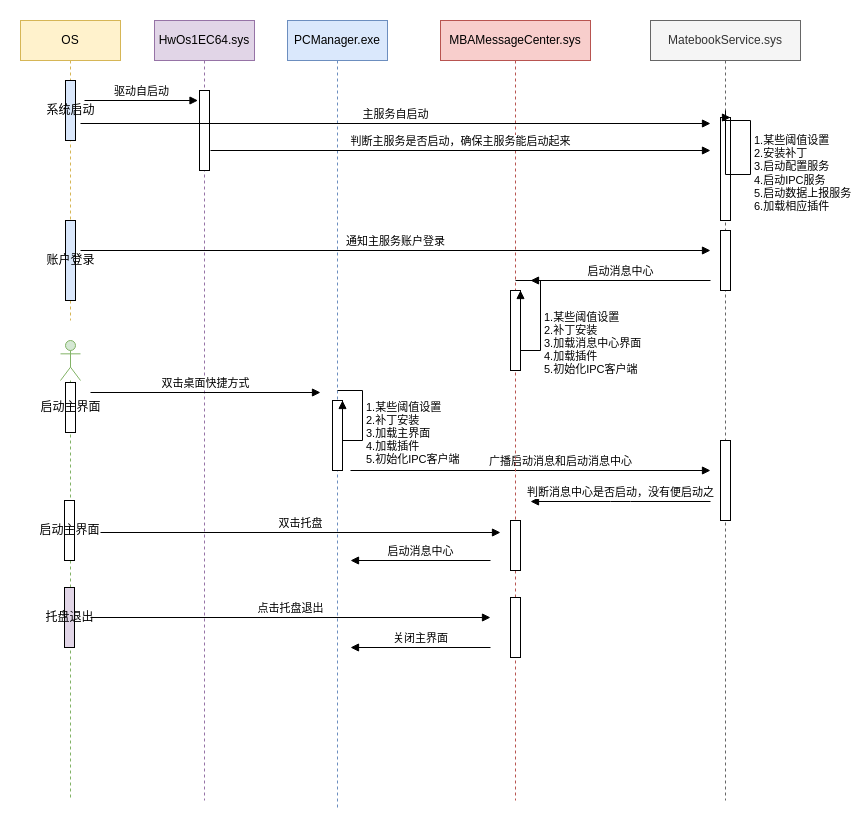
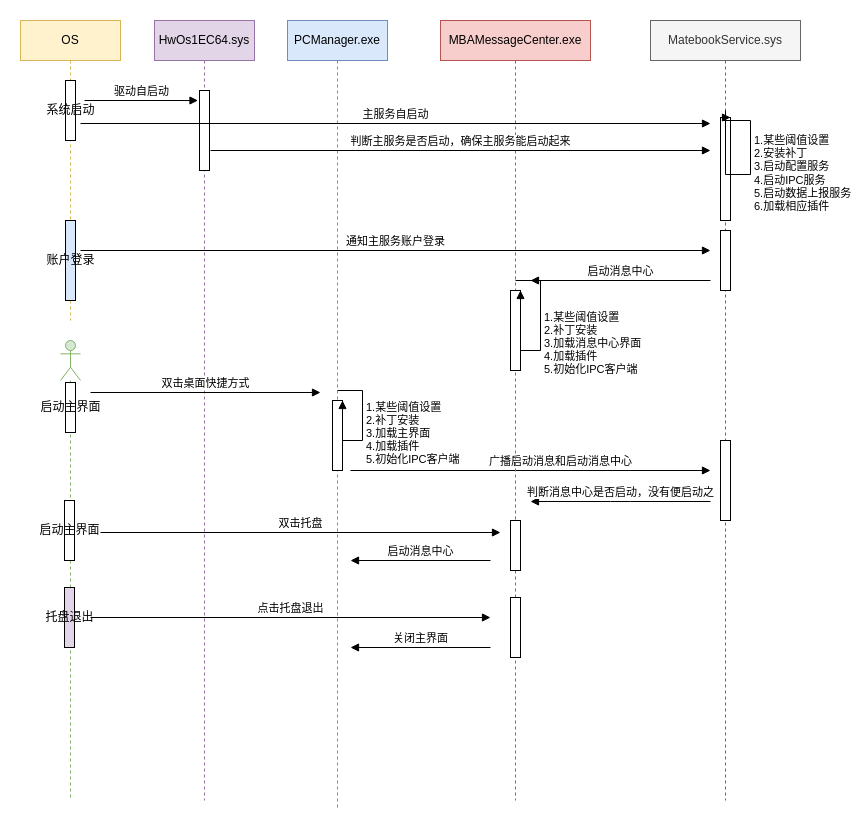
node "MBAMessageCenter.sys": label "MBAMessageCenter.sys" -> "MBAMessageCenter.exe"
node "系统启动": fillcolor #dae8fc -> #ffffff
